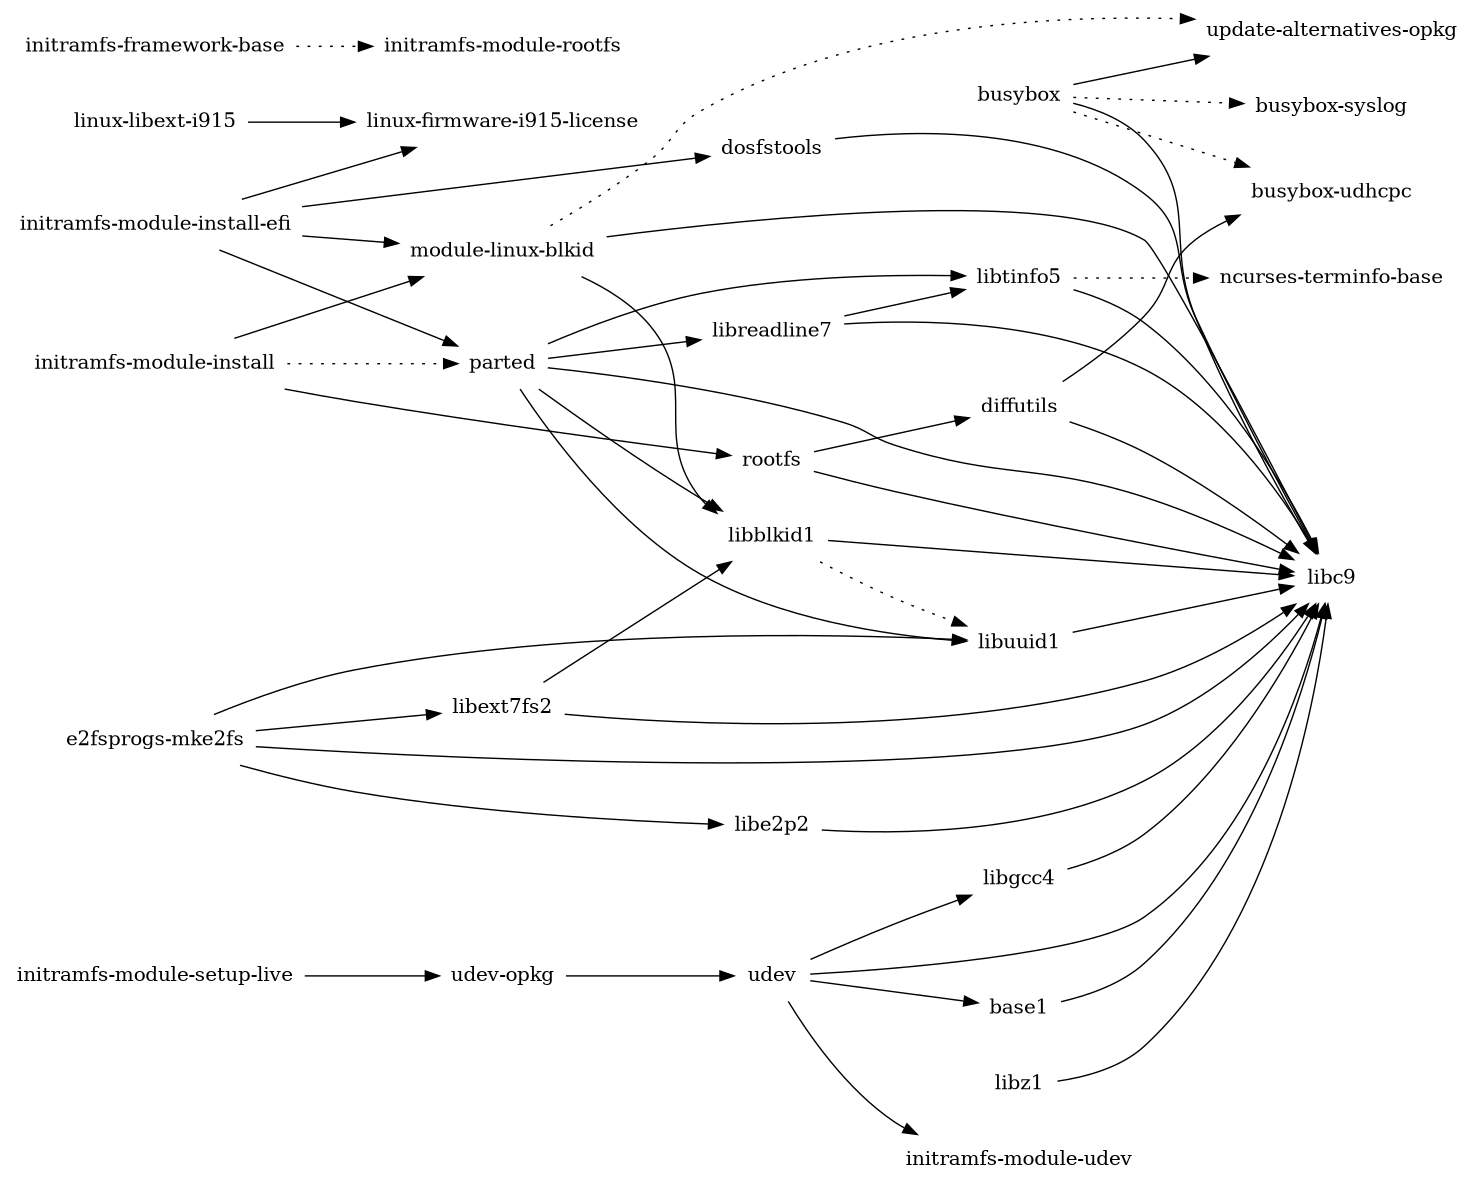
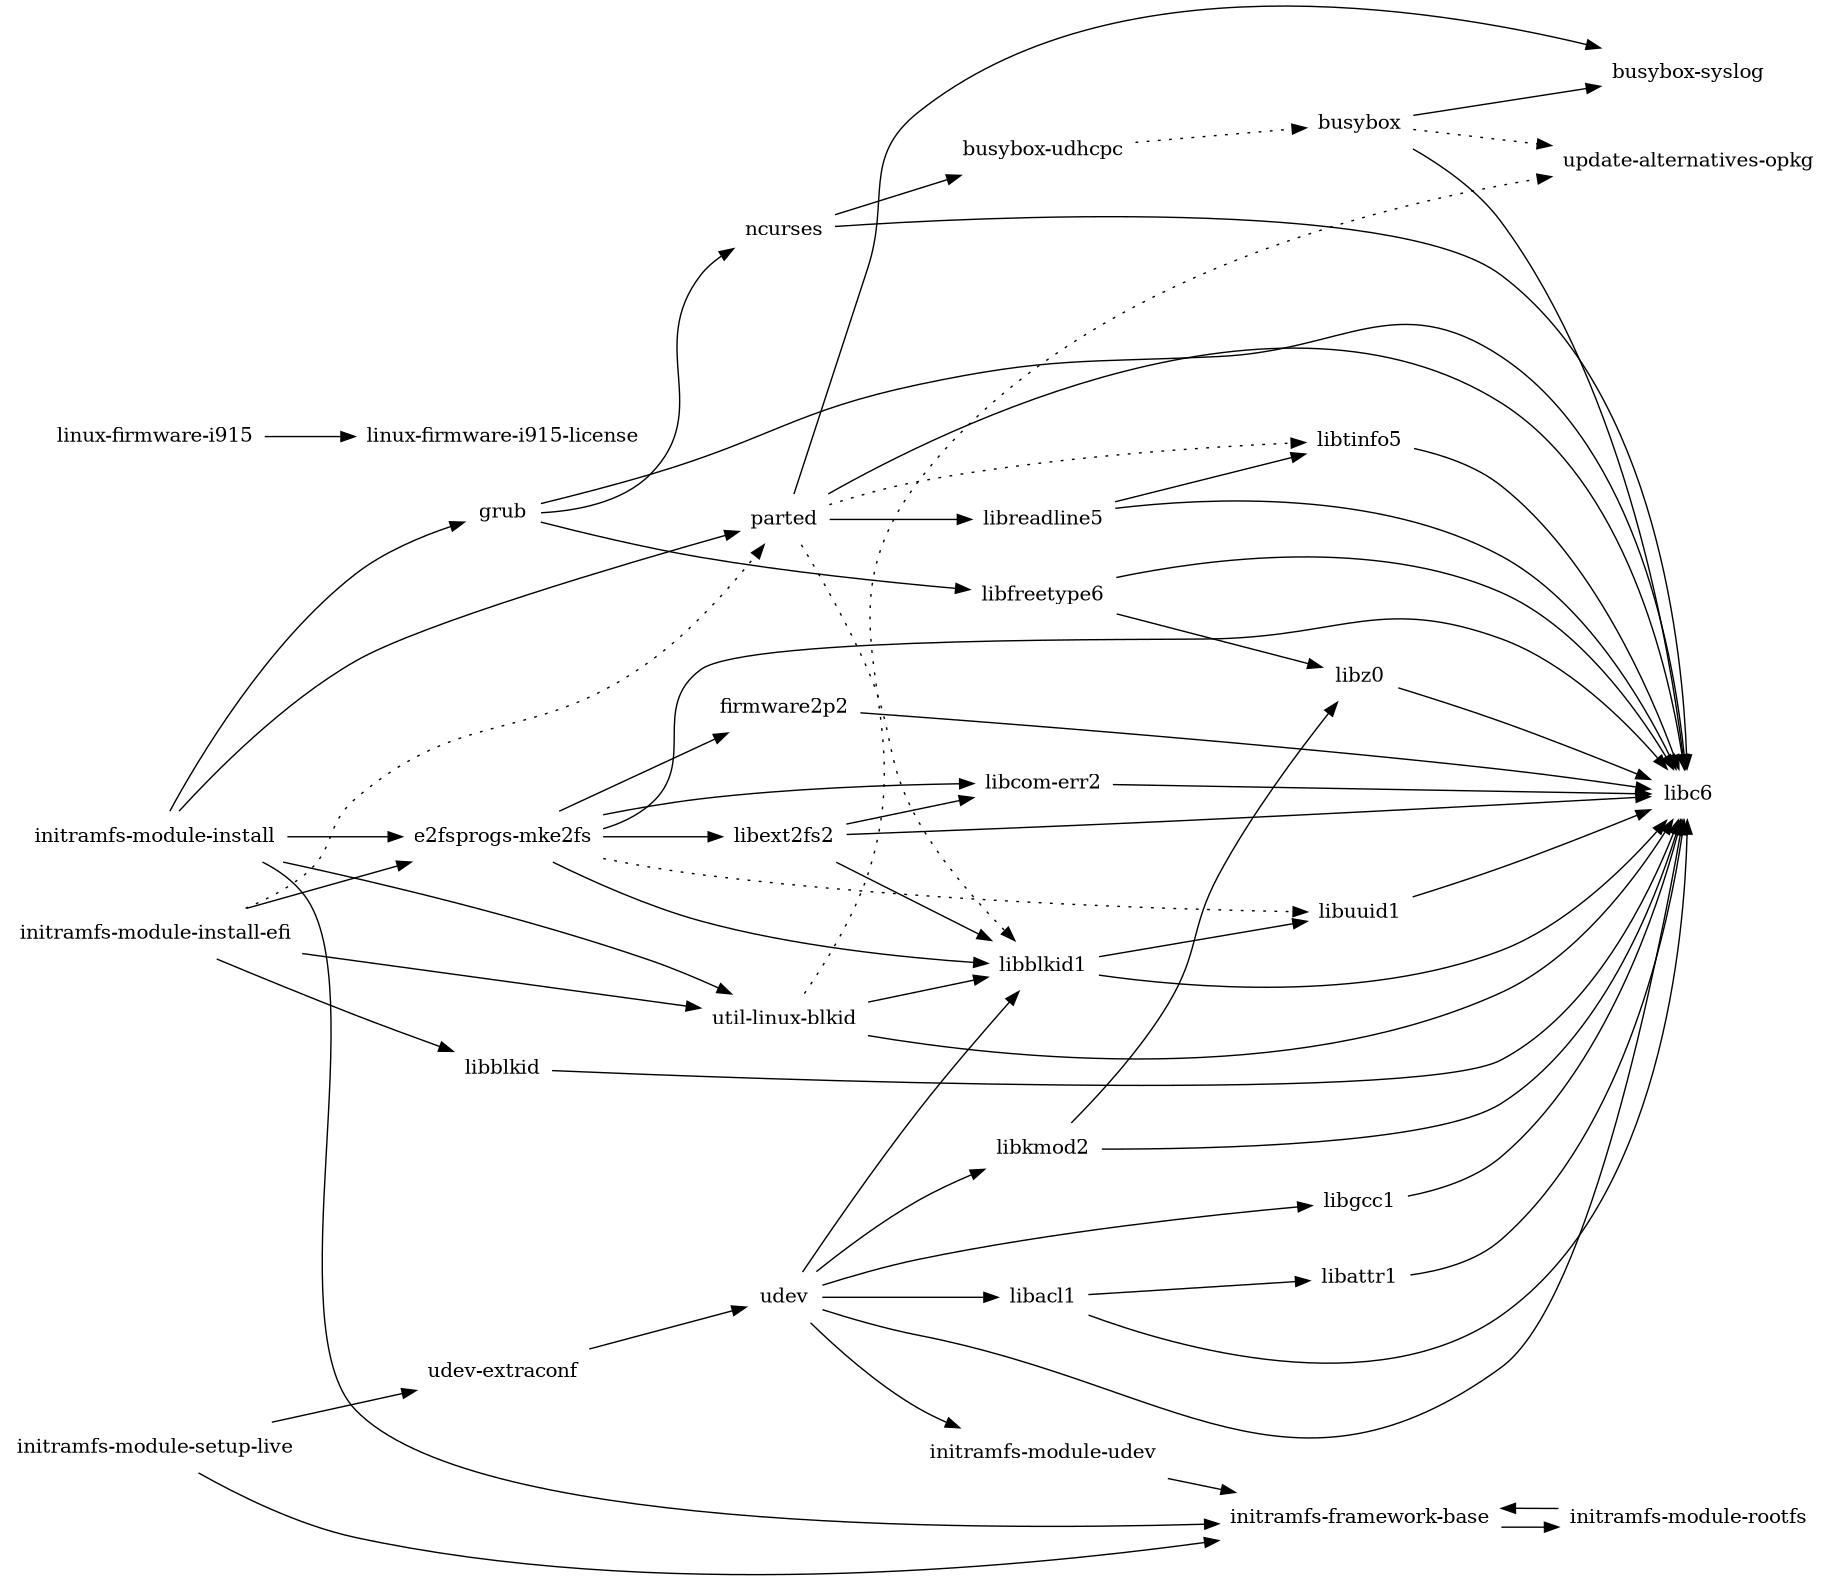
edge "initramfs-framework-base" -> "initramfs-module-rootfs": style dotted -> solid
edge "busybox" -> "update-alternatives-opkg": style solid -> dotted
edge "busybox" -> "busybox-syslog": style dotted -> solid
node "linux-libext-i915": label "linux-libext-i915" -> "linux-firmware-i915"
edge "busybox" -> "busybox-udhcpc": reversed
node "dosfstools": label "dosfstools" -> "libblkid"
edge "initramfs-module-install-efi" -> "linux-firmware-i915-license": now "initramfs-module-install-efi" -> "e2fsprogs-mke2fs"
node "module-linux-blkid": label "module-linux-blkid" -> "util-linux-blkid"
node "ncurses-terminfo-base": removed
edge "parted" -> "libtinfo5": style solid -> dotted
edge "initramfs-module-install-efi" -> "parted": style solid -> dotted
node "libreadline7": label "libreadline7" -> "libreadline5"
edge "initramfs-module-install" -> "parted": style dotted -> solid
node "diffutils": label "diffutils" -> "ncurses"
edge "parted" -> "libblkid1": style solid -> dotted
node "rootfs": label "rootfs" -> "grub"
edge "parted" -> "libuuid1": now "parted" -> "busybox-syslog"
node "libc9": label "libc9" -> "libc6"
edge "libblkid1" -> "libuuid1": style dotted -> solid
node "libfreetype6": added
edge "e2fsprogs-mke2fs" -> "libuuid1": style solid -> dotted
node "libext7fs2": label "libext7fs2" -> "libext2fs2"
node "libcom-err2": added
node "libe2p2": label "libe2p2" -> "firmware2p2"
edge "initramfs-module-install" -> "e2fsprogs-mke2fs": added
node "libgcc4": label "libgcc4" -> "libgcc1"
edge "e2fsprogs-mke2fs" -> "libblkid1": added
node "udev-opkg": label "udev-opkg" -> "udev-extraconf"
node "base1": label "base1" -> "libacl1"
node "libz1": label "libz1" -> "libz0"
edge "udev" -> "libblkid1": added
node "libkmod2": added
node "libattr1": added
edge "initramfs-module-install" -> "initramfs-framework-base": added
edge "initramfs-module-udev" -> "initramfs-framework-base": added
edge "initramfs-module-rootfs" -> "initramfs-framework-base": added
edge "initramfs-module-setup-live" -> "initramfs-framework-base": added
